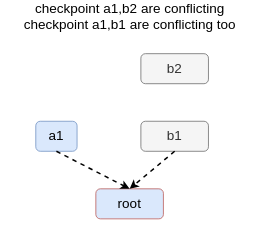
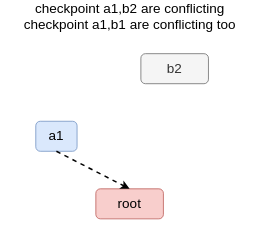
node "b1": removed
edge "b1" -> "root": removed
node "root": fillcolor #dae8fc -> #f8cecc
